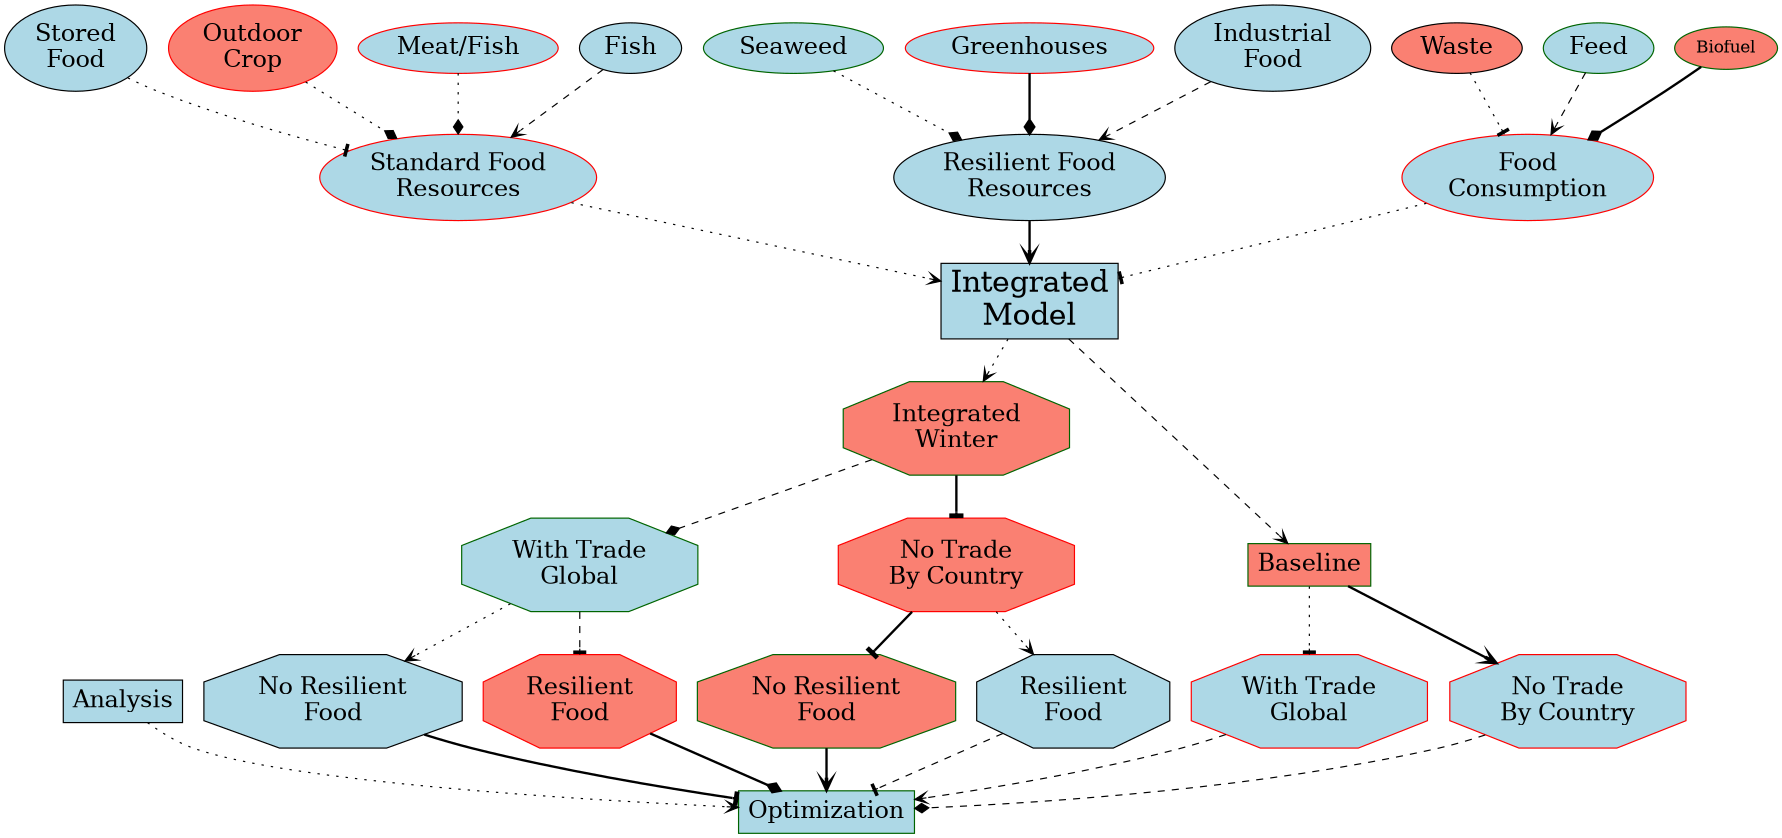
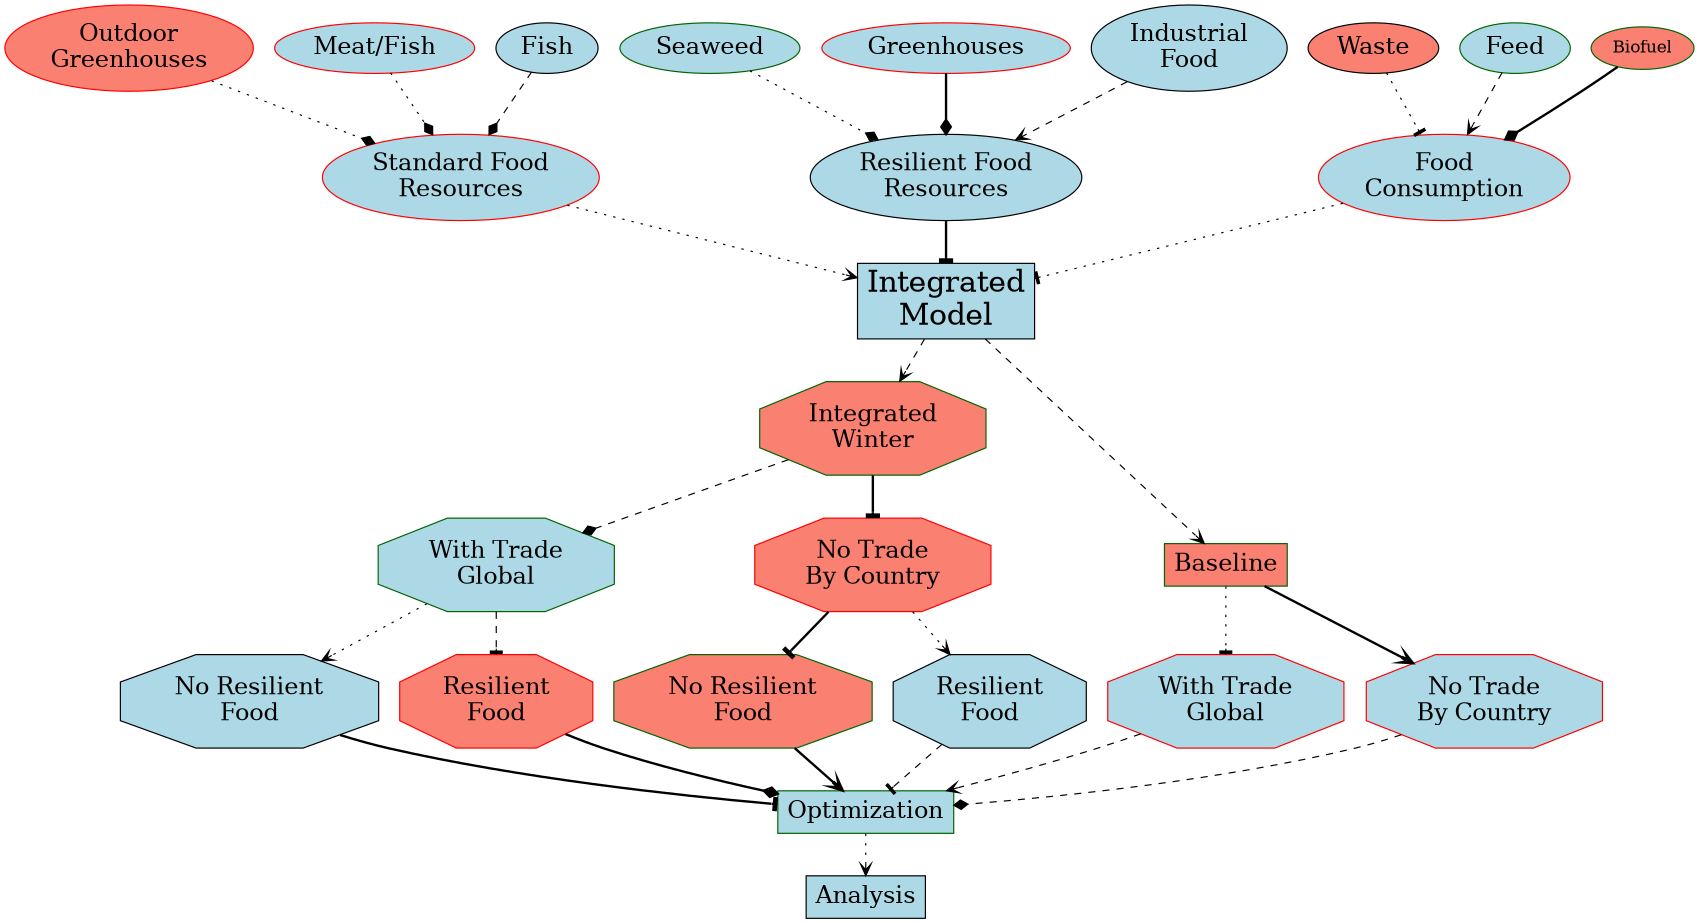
node "Stored Food": removed
node "Outdoor Crop": label "Outdoor Crop" -> "Outdoor Greenhouses"
edge "Fish" -> "Standard Food Resources": arrowhead vee -> diamond
edge "Resilient Food Resources" -> "Integrated Model": arrowhead vee -> tee
edge "Integrated Model" -> "Integrated Winter": style dotted -> dashed
edge "Analysis" -> "Optimization": reversed
